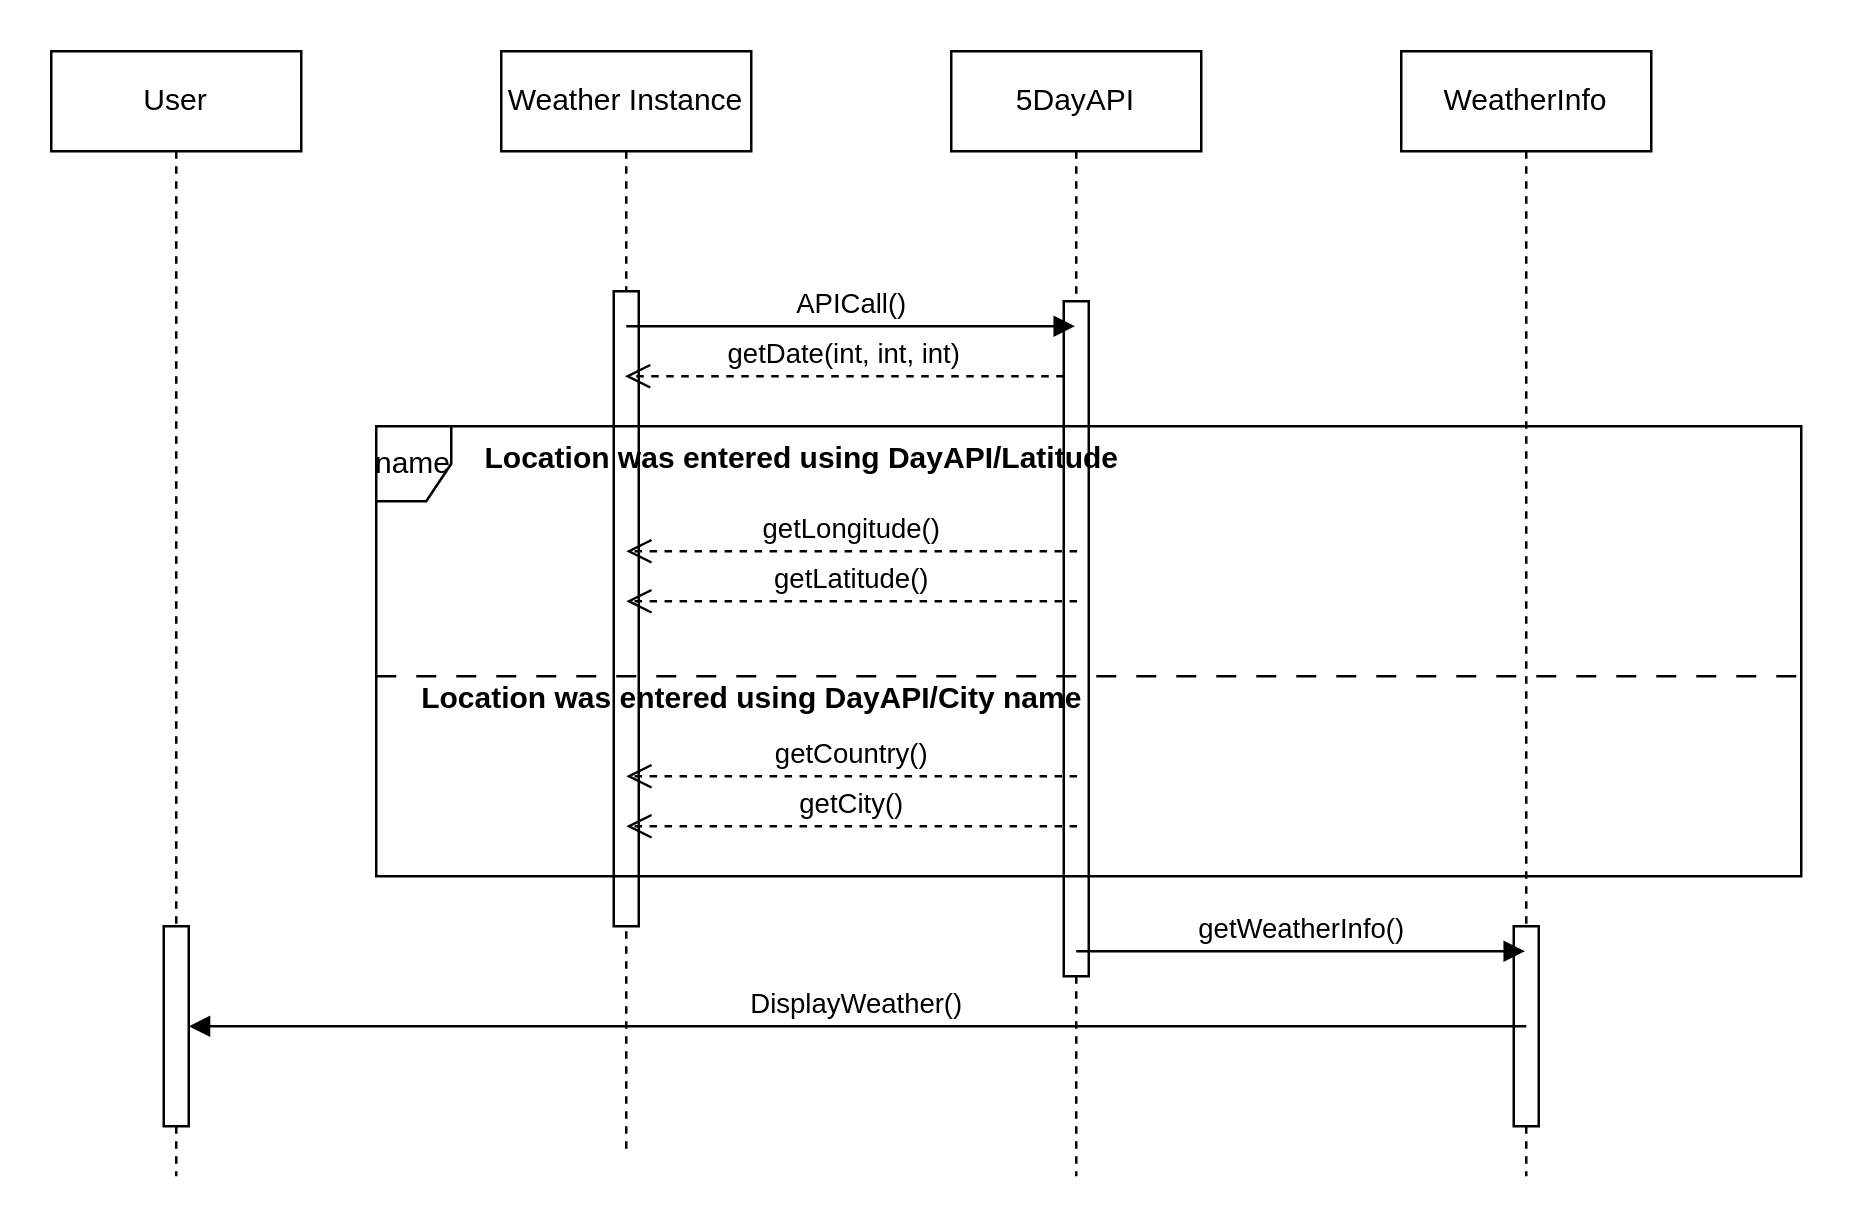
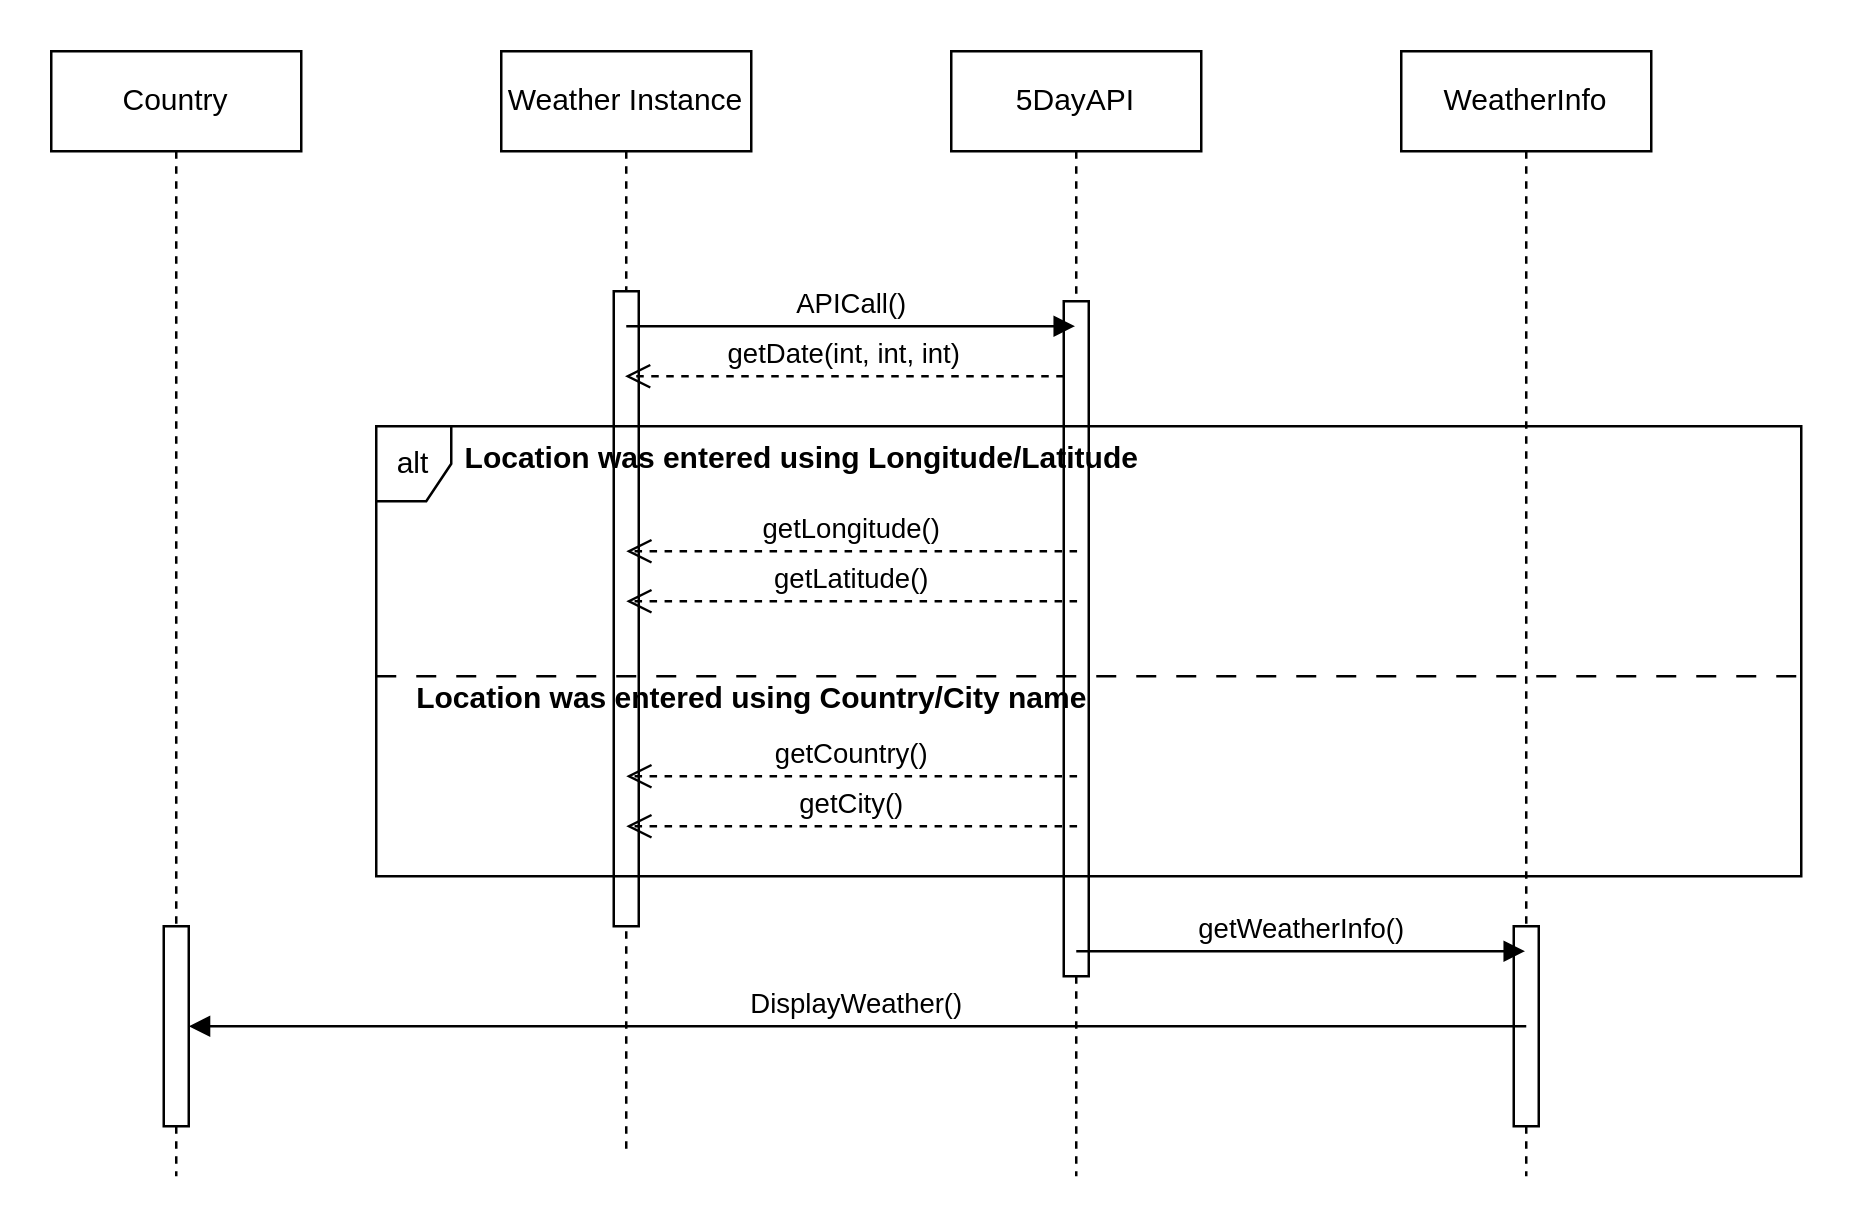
node "User": label "User" -> "Country"
node "Location was entered using DayAPI/Latitude": label "Location was entered using DayAPI/Latitude" -> "Location was entered using Longitude/Latitude"
node "name": label "name" -> "alt"
node "Location was entered using DayAPI/City name": label "Location was entered using DayAPI/City name" -> "Location was entered using Country/City name"
